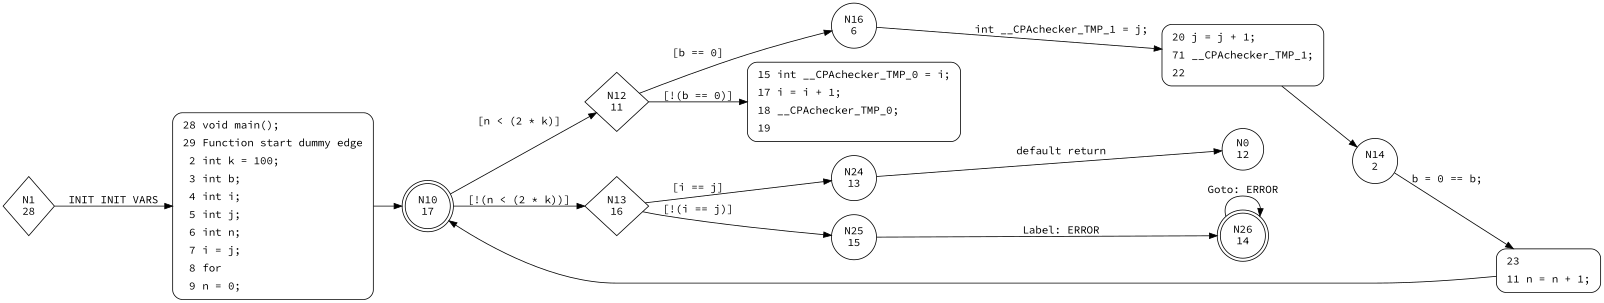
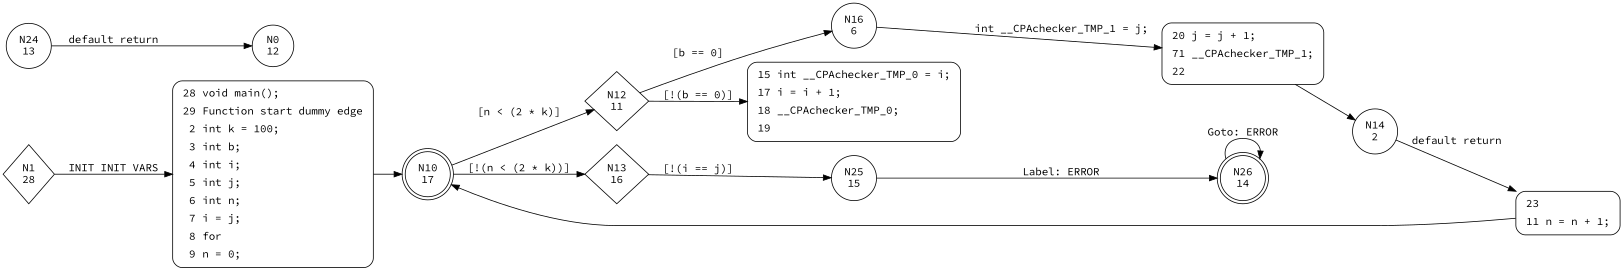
edge "N14 2" -> "23": label "b = 0 == b;" -> "default return"
edge "N13 16" -> "N24 13": removed, label "[i == j]"
